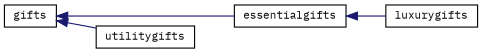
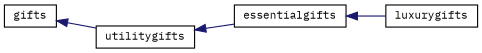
edge "essentialgifts" -> "gifts": now "essentialgifts" -> "utilitygifts"
